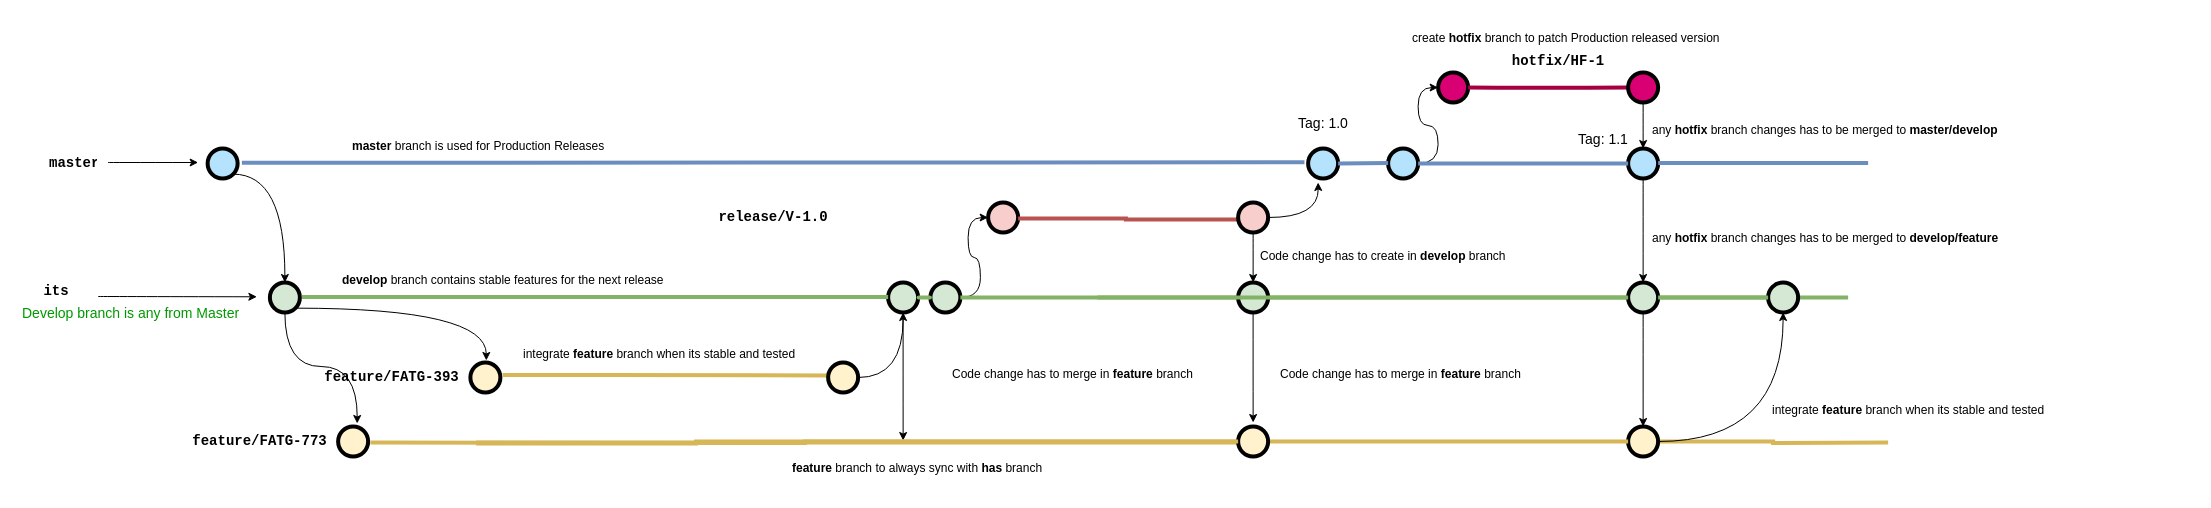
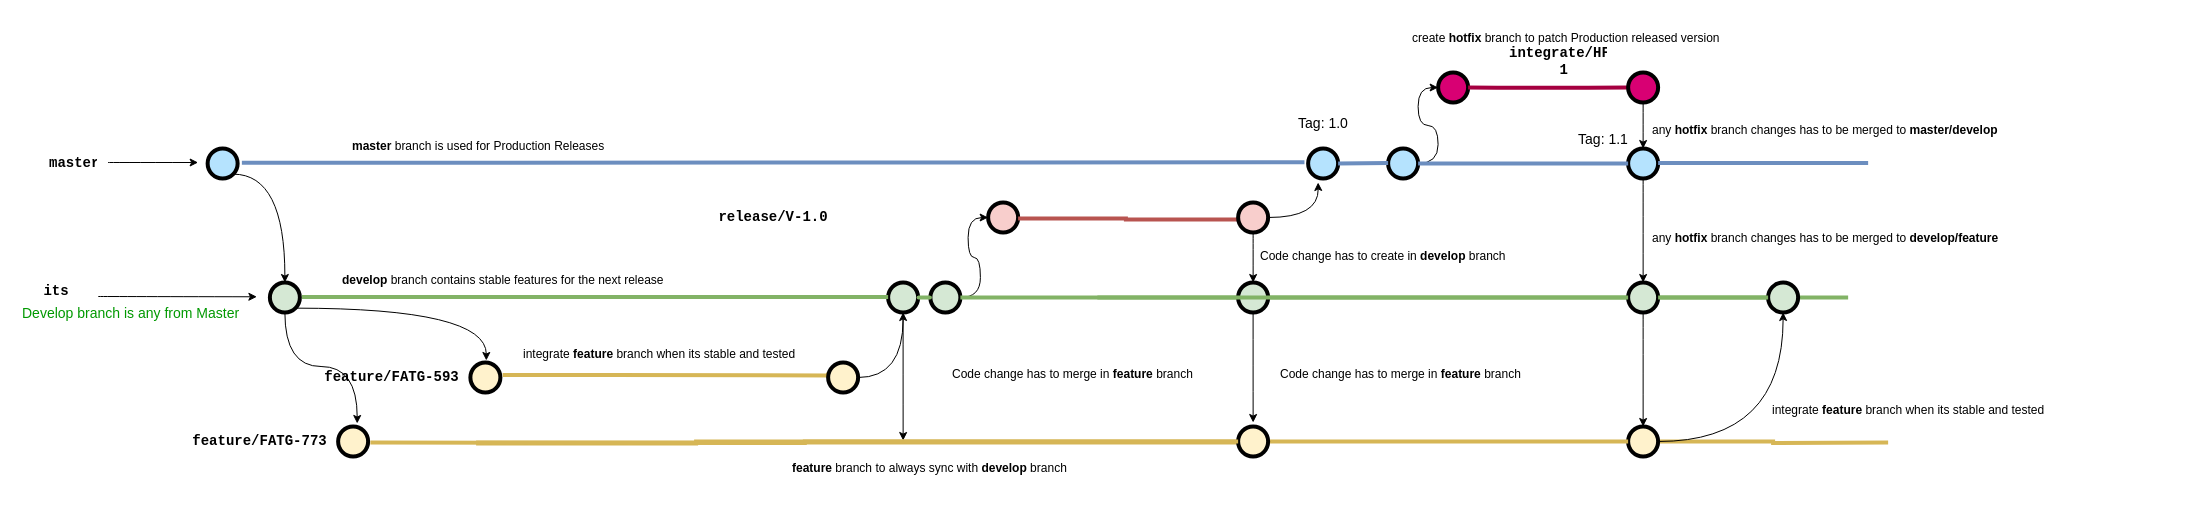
node "hotfix/HF-1": label "hotfix/HF-1" -> "integrate/HF-1"
node "feature/FATG-393": label "feature/FATG-393" -> "feature/FATG-593"
node "feature branch to always sync with has branch": label "feature branch to always sync with has branch" -> "feature branch to always sync with develop branch"
